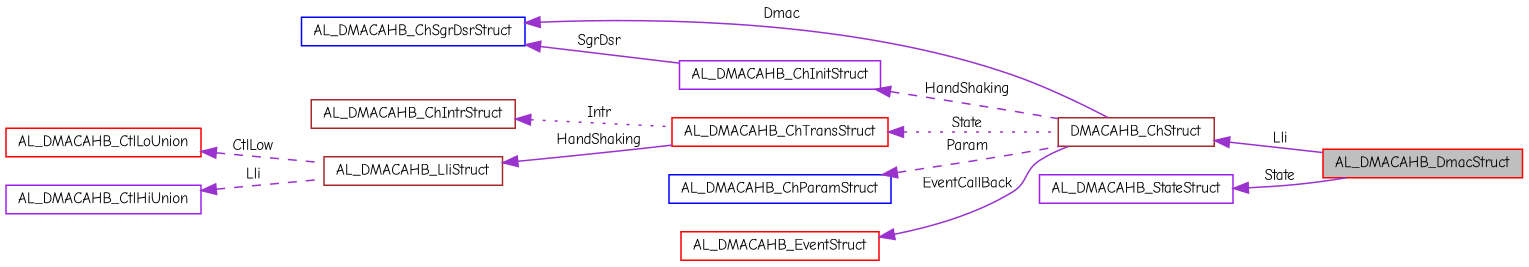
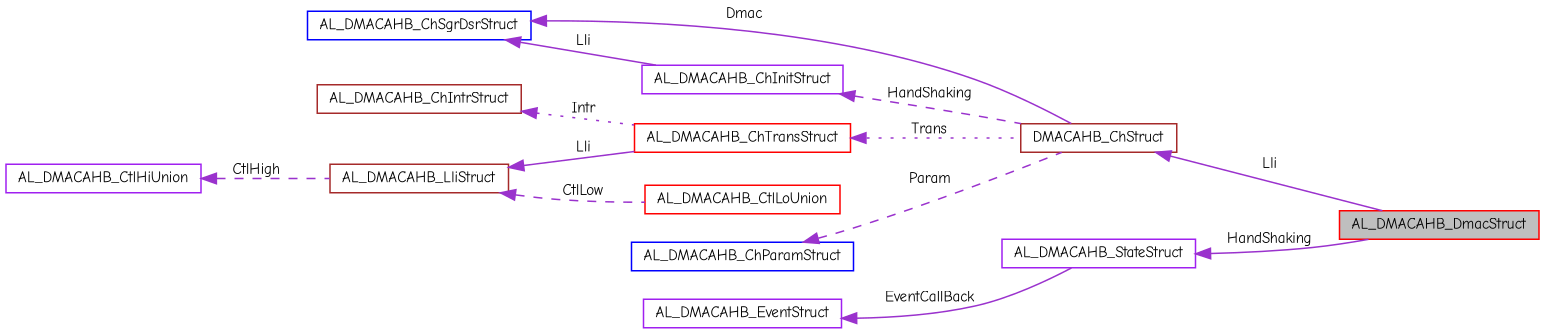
edge "AL_DMACAHB_ChInitStruct" -> "AL_DMACAHB_ChSgrDsrStruct": label " SgrDsr" -> " Lli"
edge "DMACAHB_ChStruct" -> "AL_DMACAHB_ChTransStruct": label " State" -> " Trans"
edge "AL_DMACAHB_ChTransStruct" -> "AL_DMACAHB_LliStruct": label " HandShaking" -> " Lli"
edge "AL_DMACAHB_LliStruct" -> "AL_DMACAHB_CtlLoUnion": reversed
edge "AL_DMACAHB_LliStruct" -> "AL_DMACAHB_CtlHiUnion": label " Lli" -> " CtlHigh"
edge "AL_DMACAHB_DmacStruct" -> "AL_DMACAHB_StateStruct": label " State" -> " HandShaking"
edge "DMACAHB_ChStruct" -> "AL_DMACAHB_EventStruct": now "AL_DMACAHB_StateStruct" -> "AL_DMACAHB_EventStruct"
node "AL_DMACAHB_EventStruct": color red -> purple
